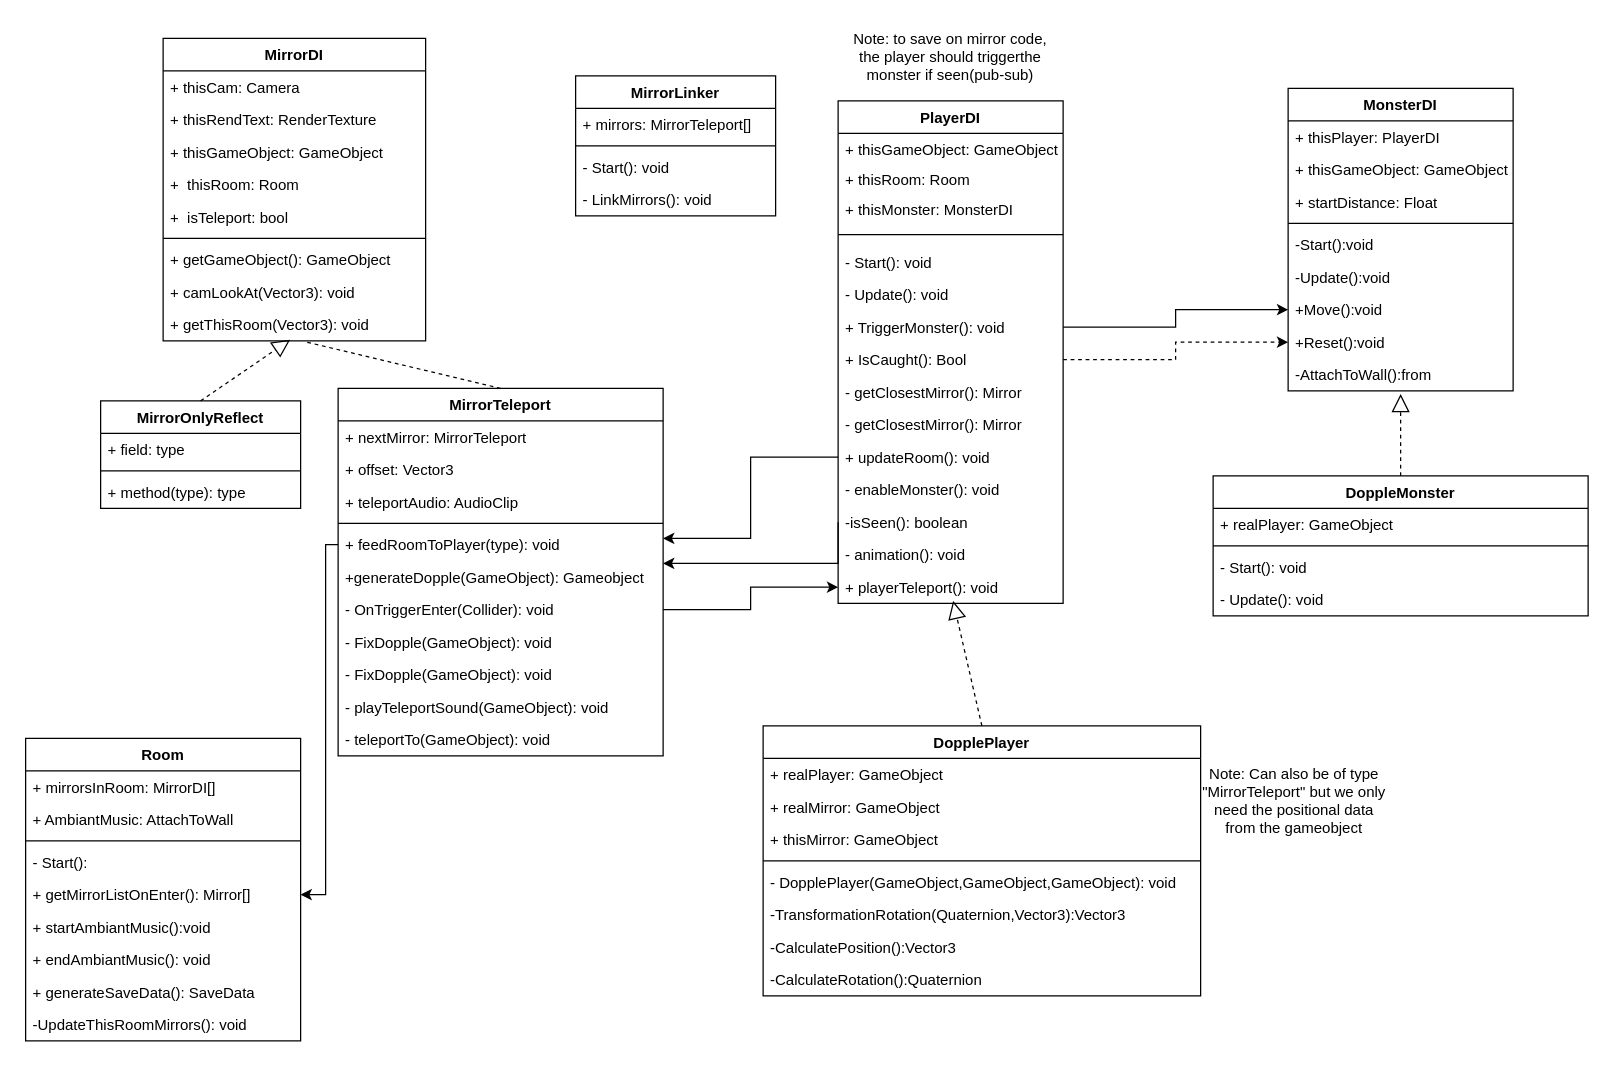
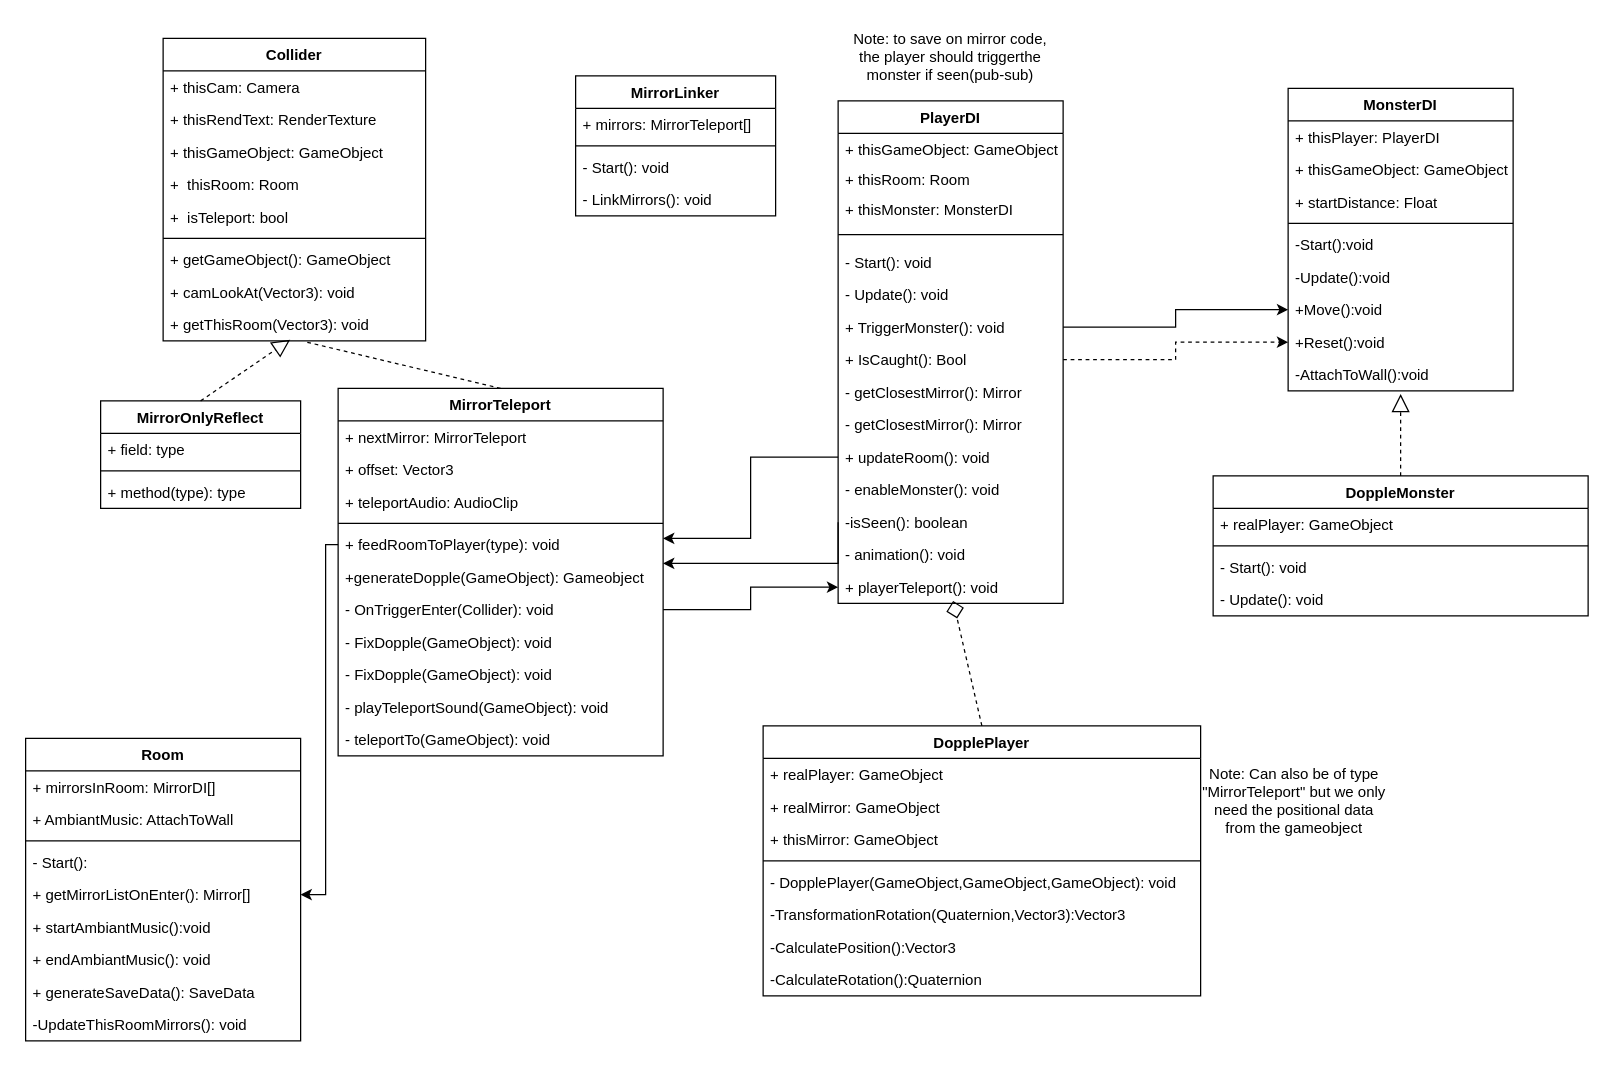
node "MirrorDI": label "MirrorDI" -> "Collider"
node "-AttachToWall():from": label "-AttachToWall():from" -> "-AttachToWall():void"
edge "DopplePlayer" -> "+ playerTeleport(): void": arrowhead block -> diamond
